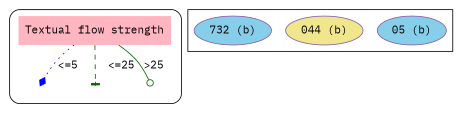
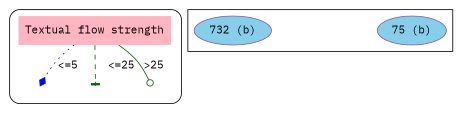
node "044 (b)": removed
node "05 (b)": label "05 (b)" -> "75 (b)"
